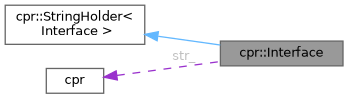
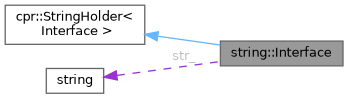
node "cpr::Interface": label "cpr::Interface" -> "string::Interface"
node "cpr": label "cpr" -> "string"
